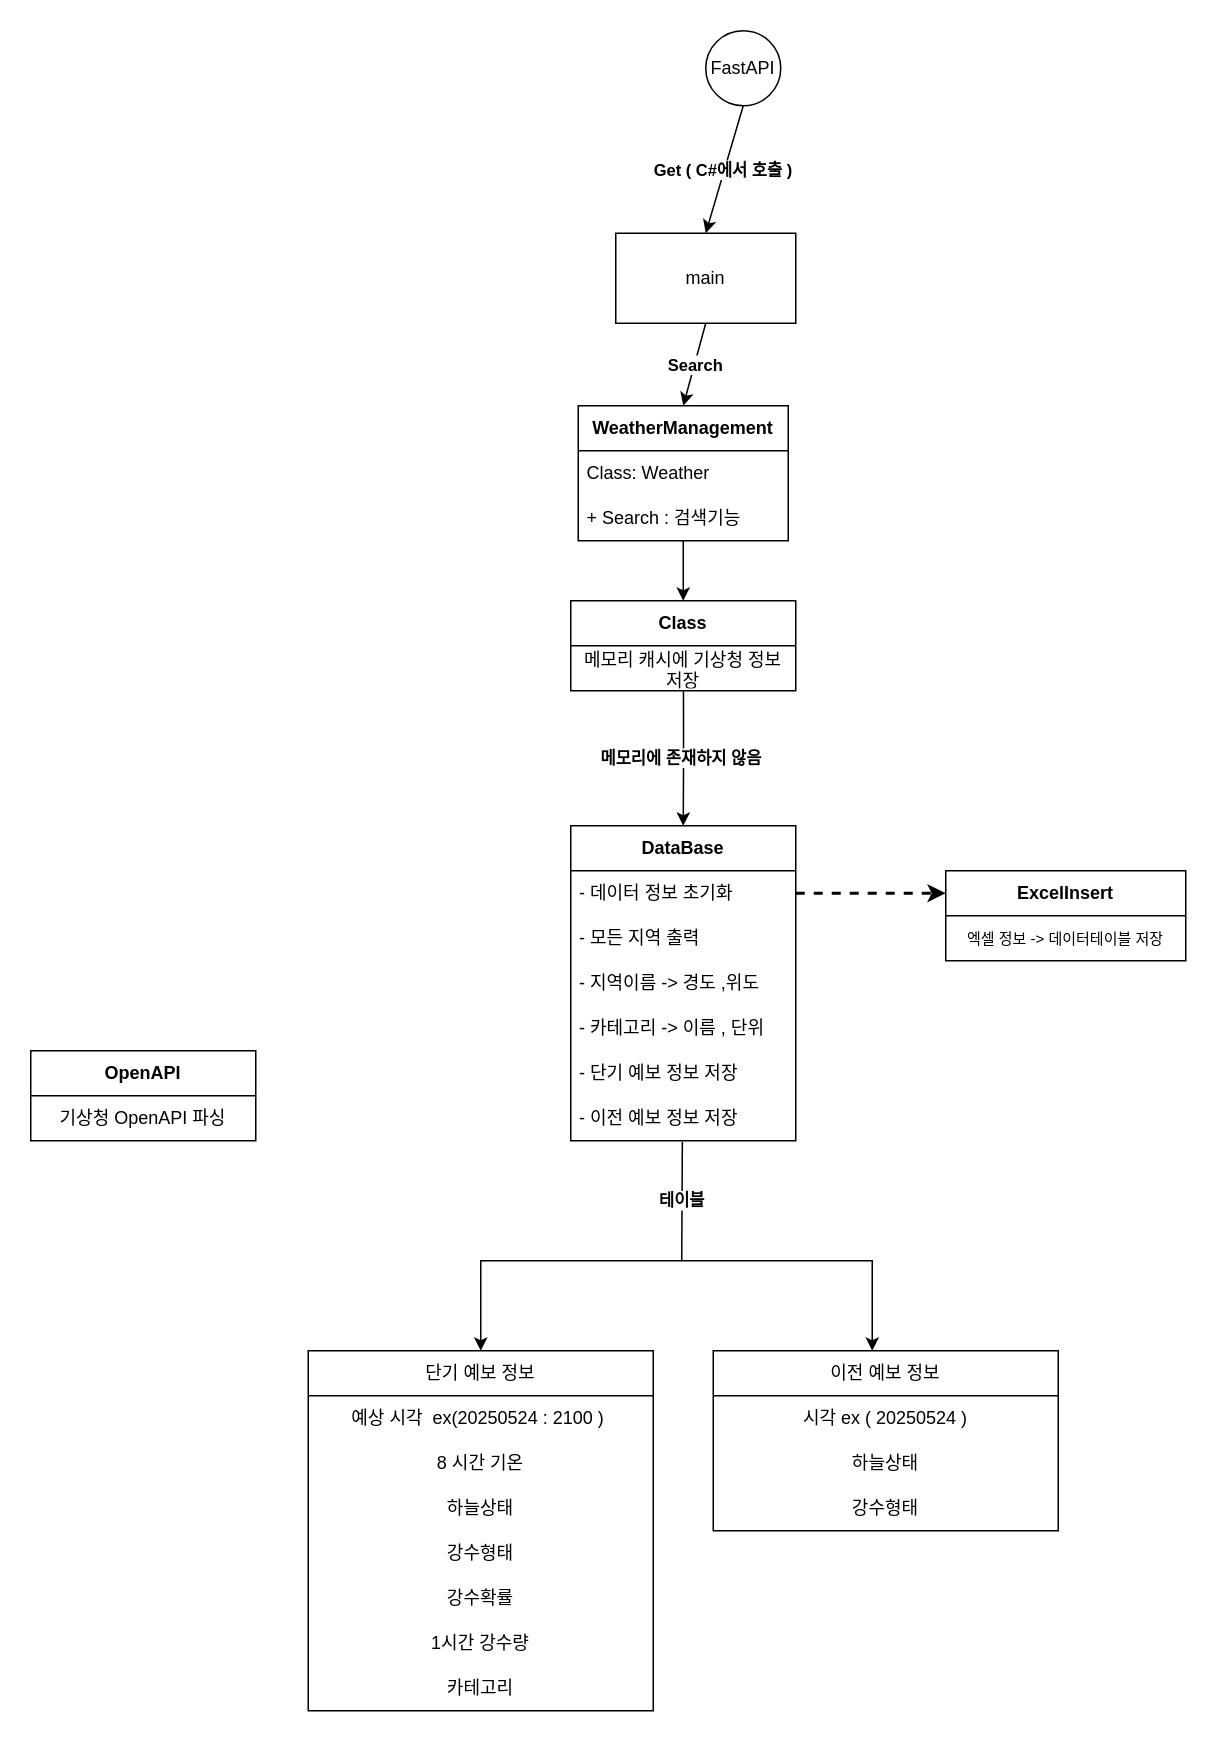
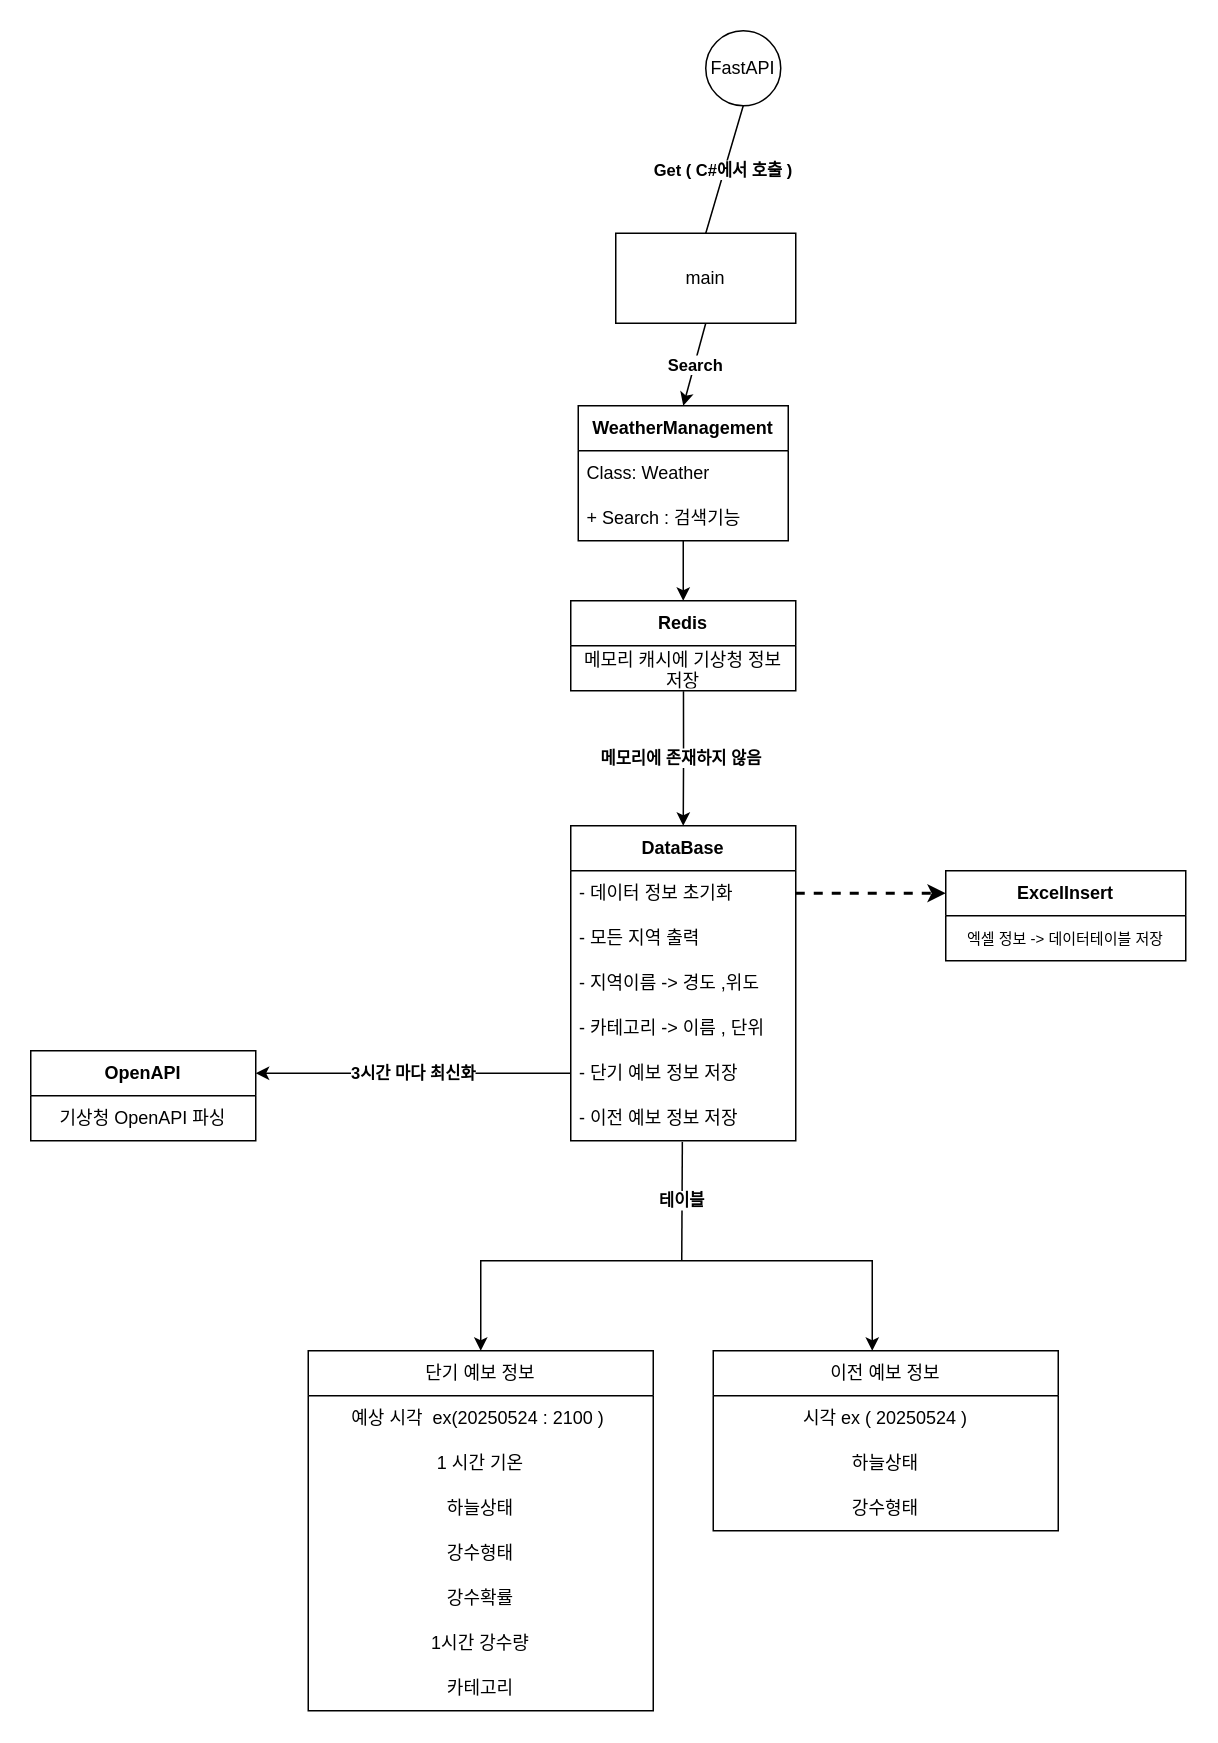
edge "FastAPI" -> "main": arrowhead classic -> none
node "Class": label "Class" -> "Redis"
edge "- 단기 예보 정보 저장" -> "OpenAPI": added, label "3시간 마다 최신화"
node "8 시간 기온": label "8 시간 기온" -> "1 시간 기온"
